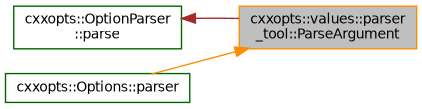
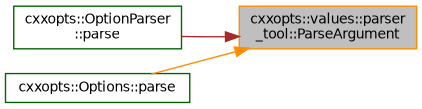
edge "cxxopts::values::parser _tool::ParseArgument" -> "cxxopts::OptionParser ::parse": reversed
node "cxxopts::Options::parser": label "cxxopts::Options::parser" -> "cxxopts::Options::parse"
